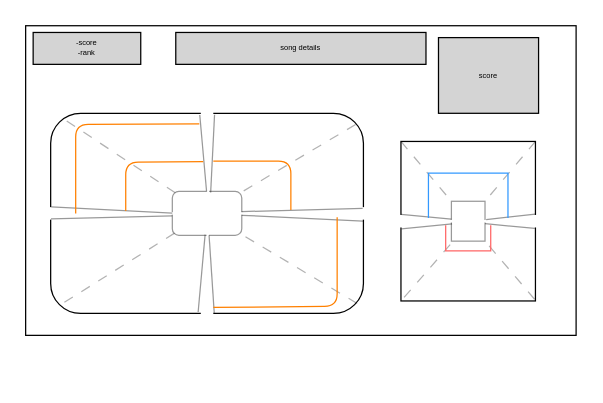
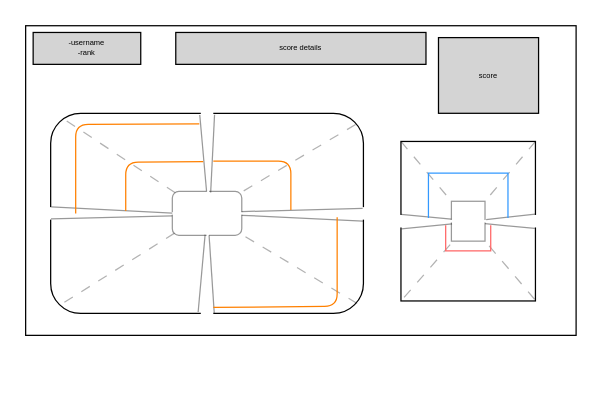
node "-score -rank": label "-score -rank" -> "-username -rank"
node "song details": label "song details" -> "score details"
